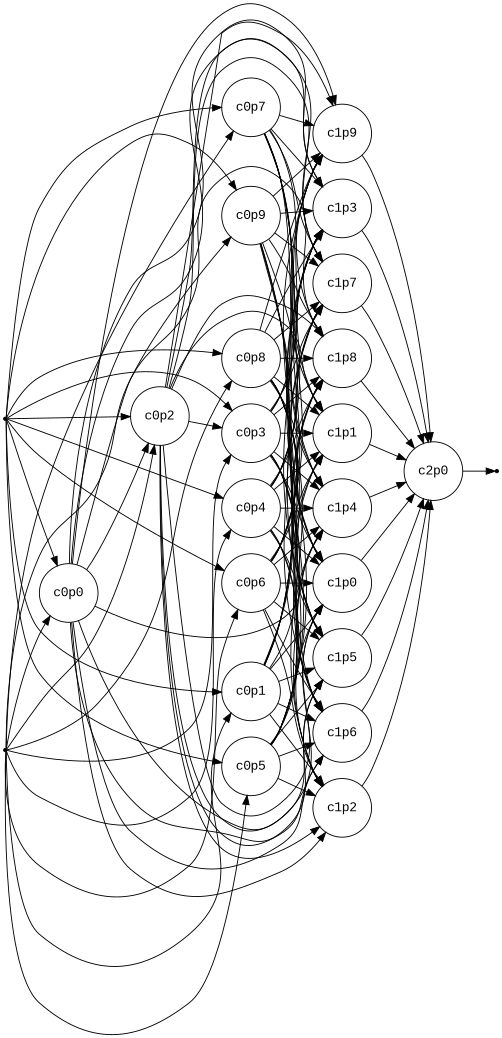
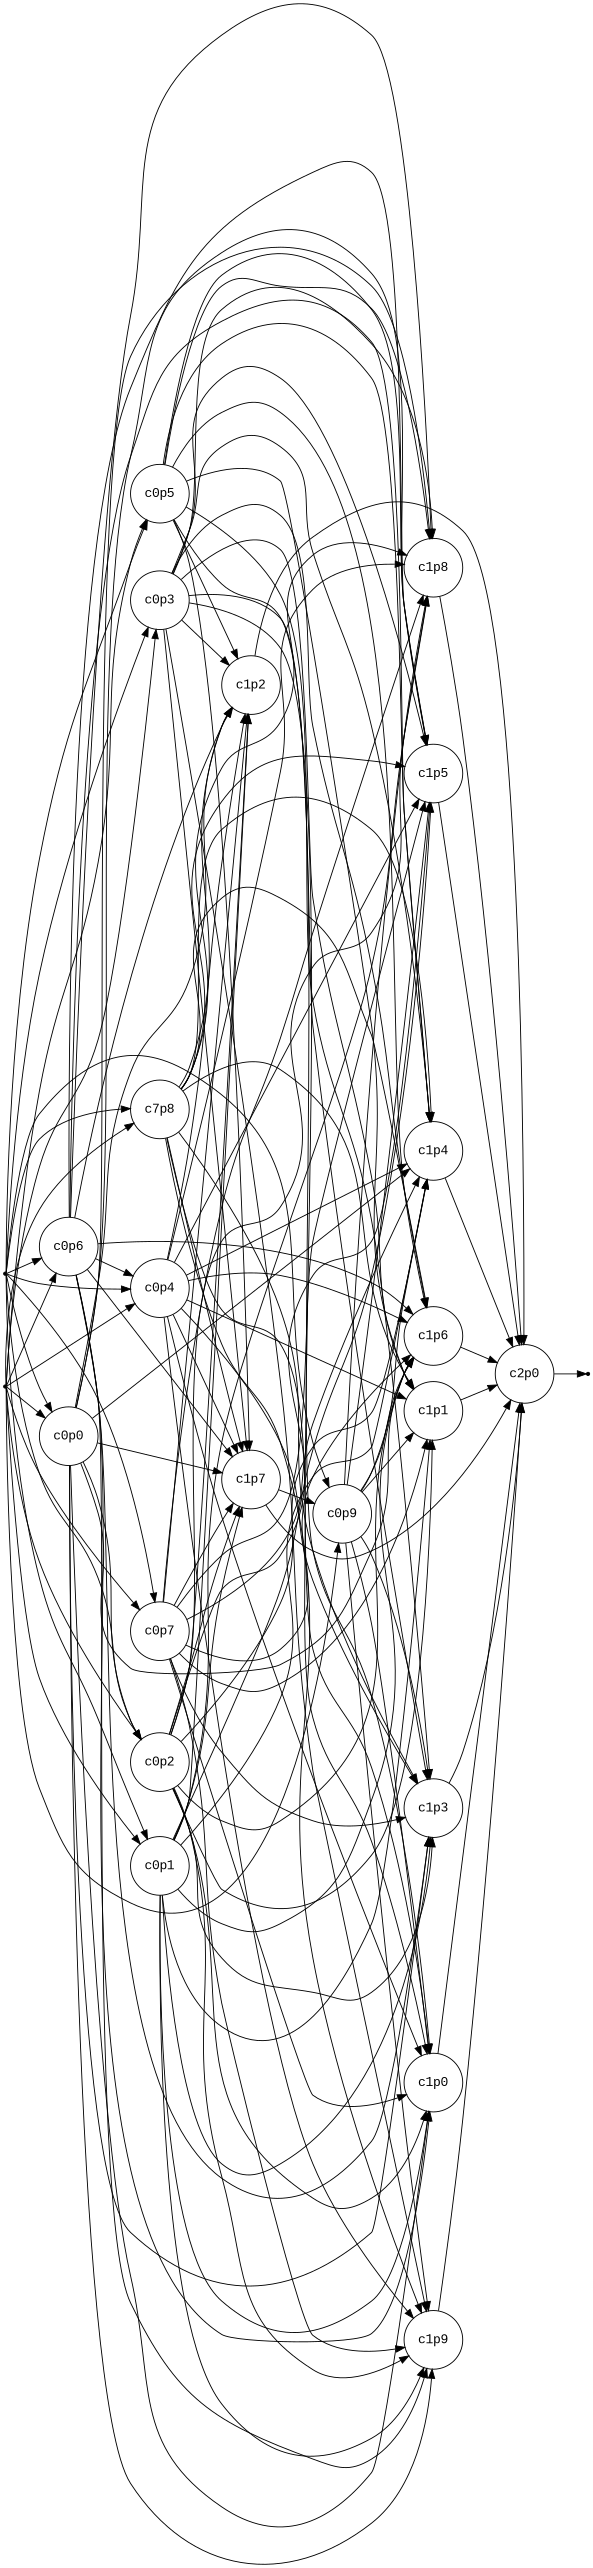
edge "c0p9" -> "c1p7": reversed
node "c0p8": label "c0p8" -> "c7p8"
edge "c0p2" -> "c0p3": now "c0p2" -> "c1p4"
edge "c0p6" -> "c1p1": now "c0p6" -> "c0p4"
edge "c0p7" -> "c1p2": added
